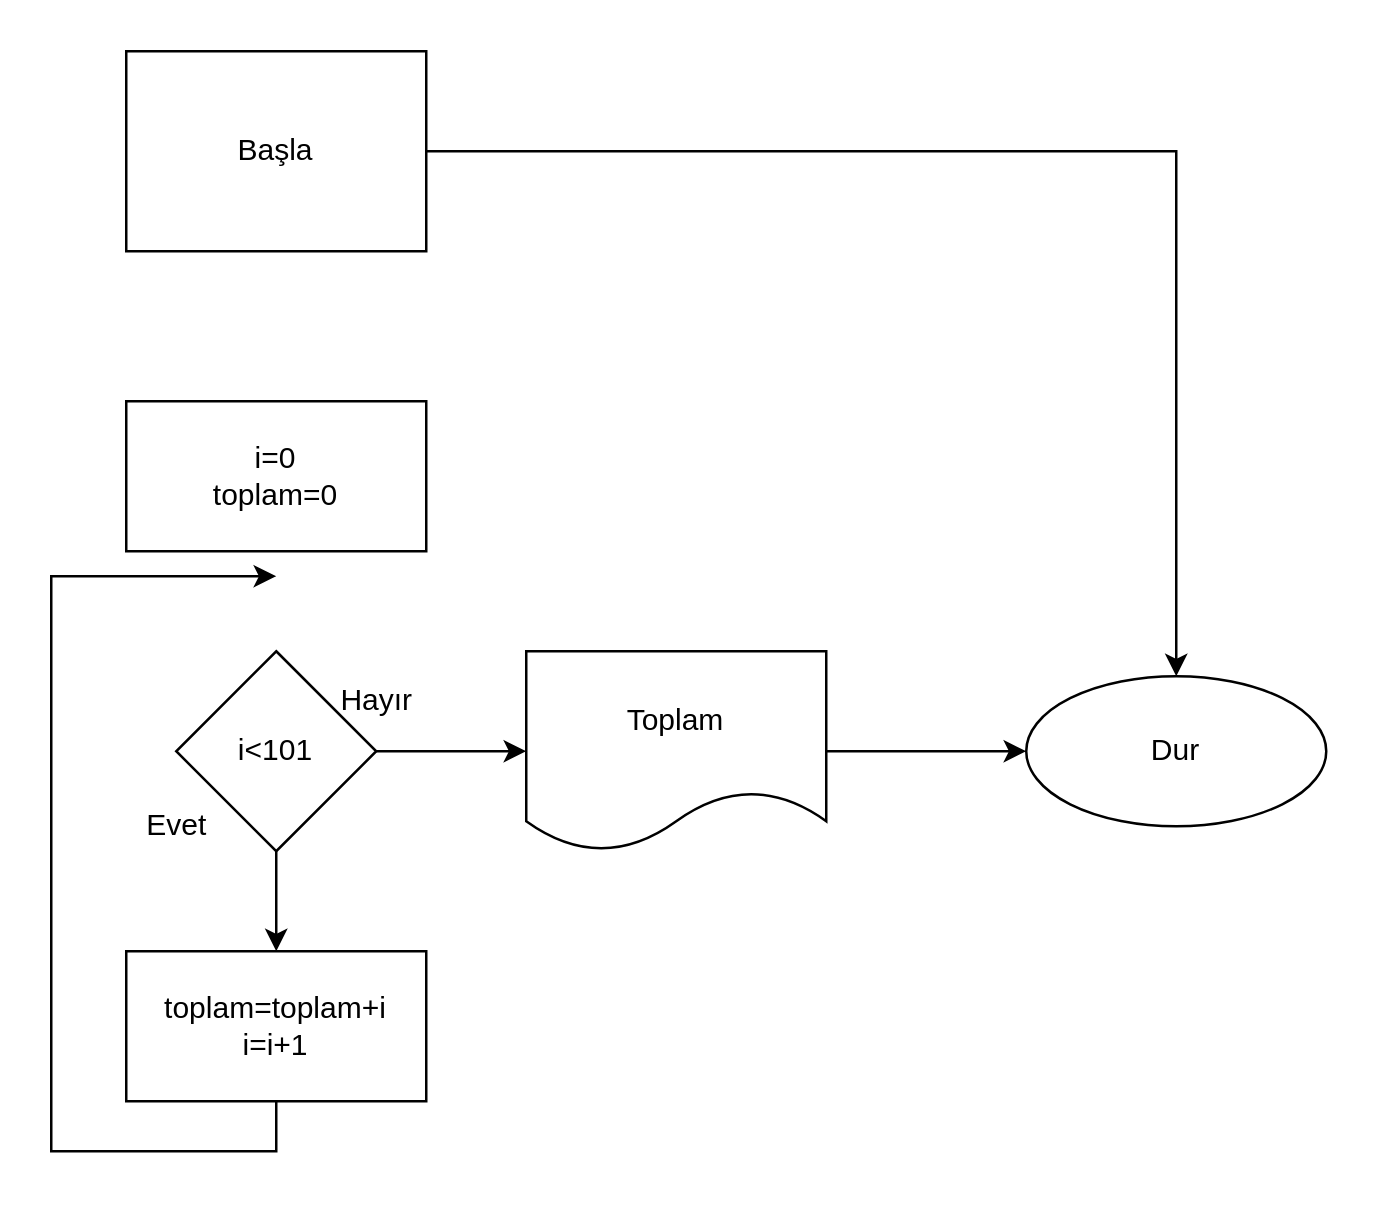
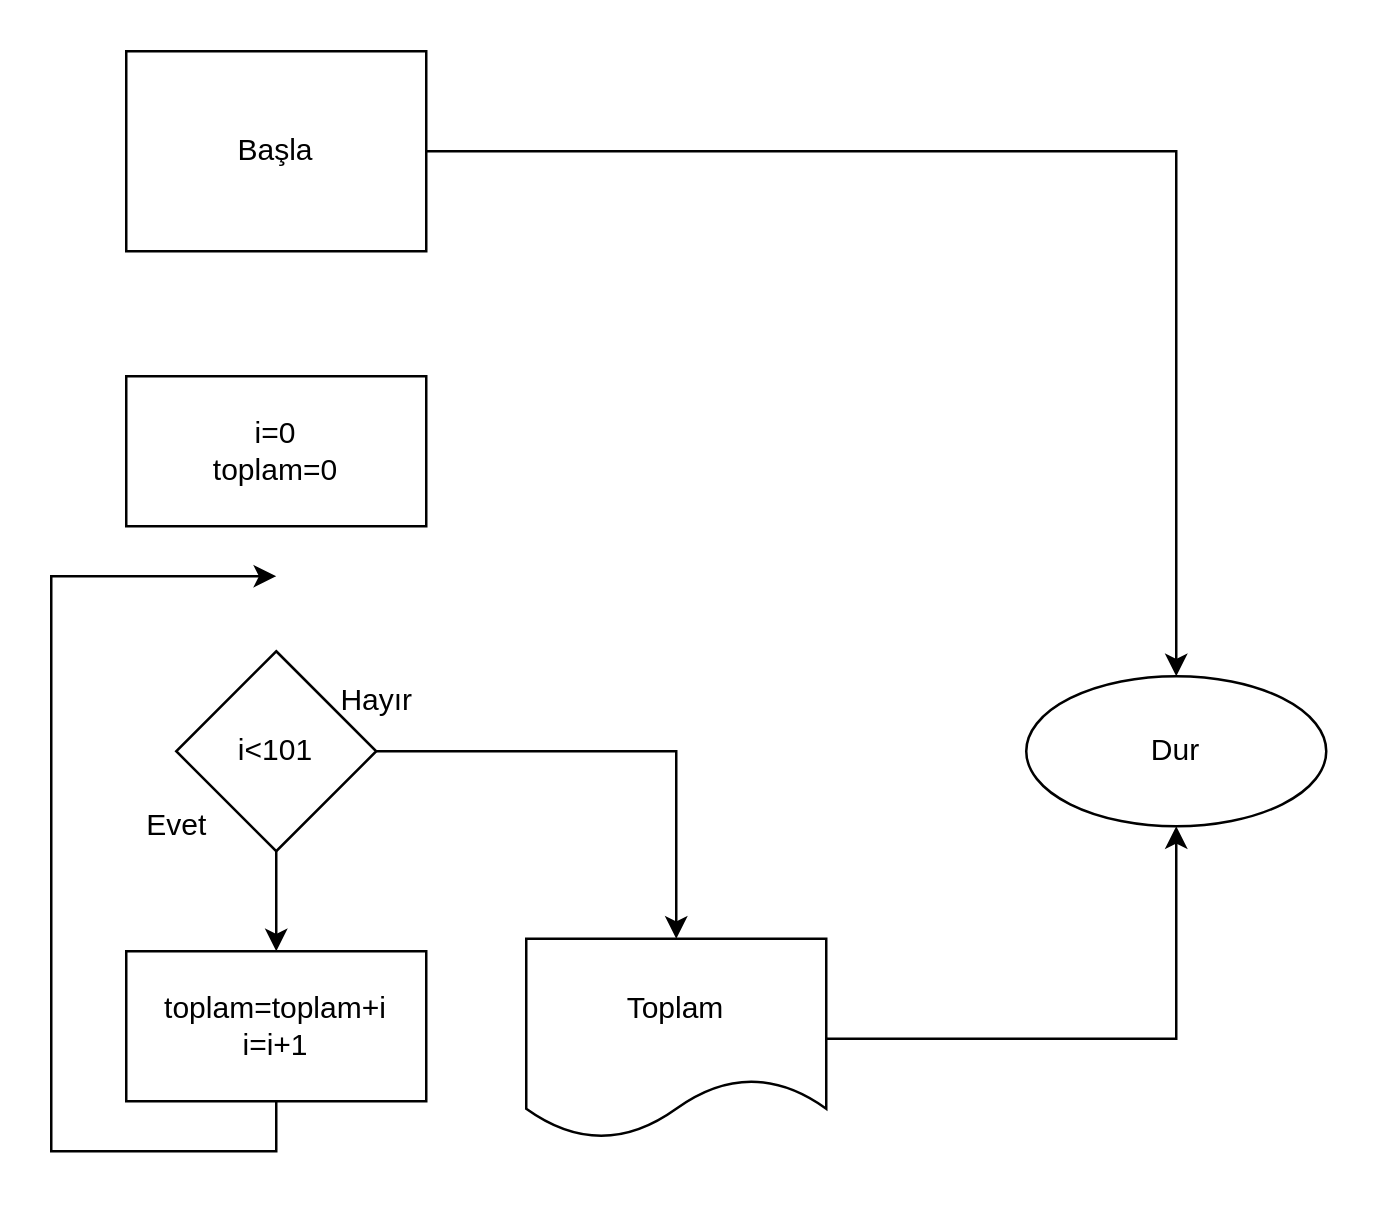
node "i=0 toplam=0": moved (276, 476) -> (276, 451)
node "Toplam": moved (676, 751) -> (676, 1039)
